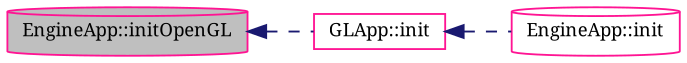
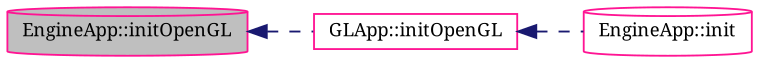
node "GLApp::init": label "GLApp::init" -> "GLApp::initOpenGL"
